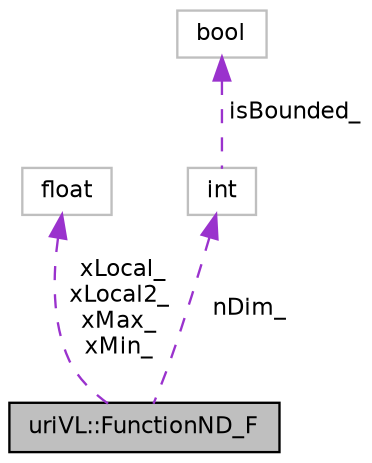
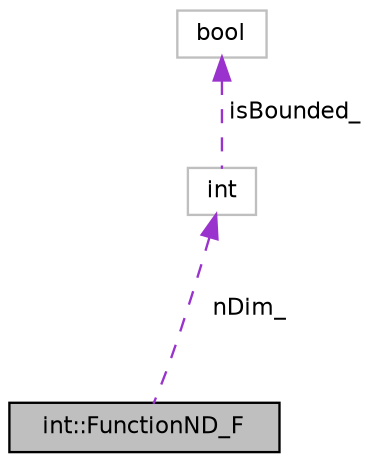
node "float": removed
node "uriVL::FunctionND_F": label "uriVL::FunctionND_F" -> "int::FunctionND_F"
